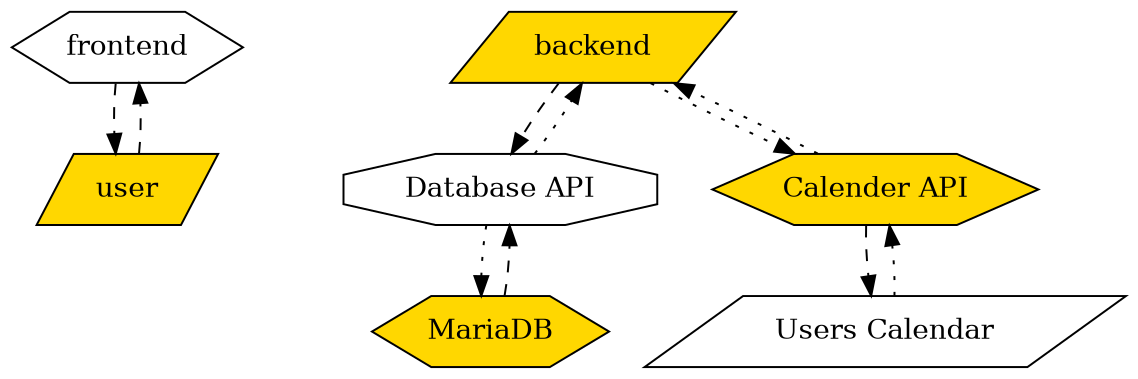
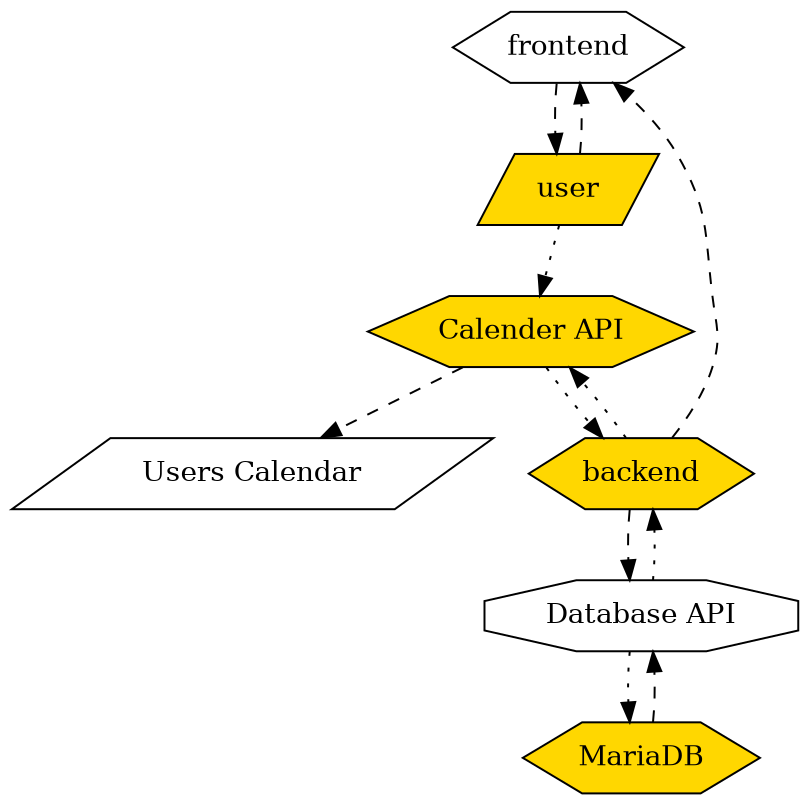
node "backend": shape parallelogram -> hexagon
edge "backend" -> "frontend": added
edge "Users Calendar" -> "Calender API": now "user" -> "Calender API"
